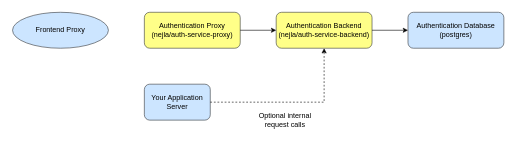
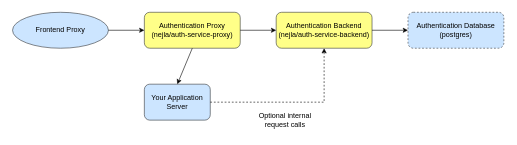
edge "Frontend Proxy" -> "Authentication Proxy (nejla/auth-service-proxy)": added
node "Authentication Database (postgres)": style solid -> dashed
edge "Authentication Proxy (nejla/auth-service-proxy)" -> "Your Application Server": added
